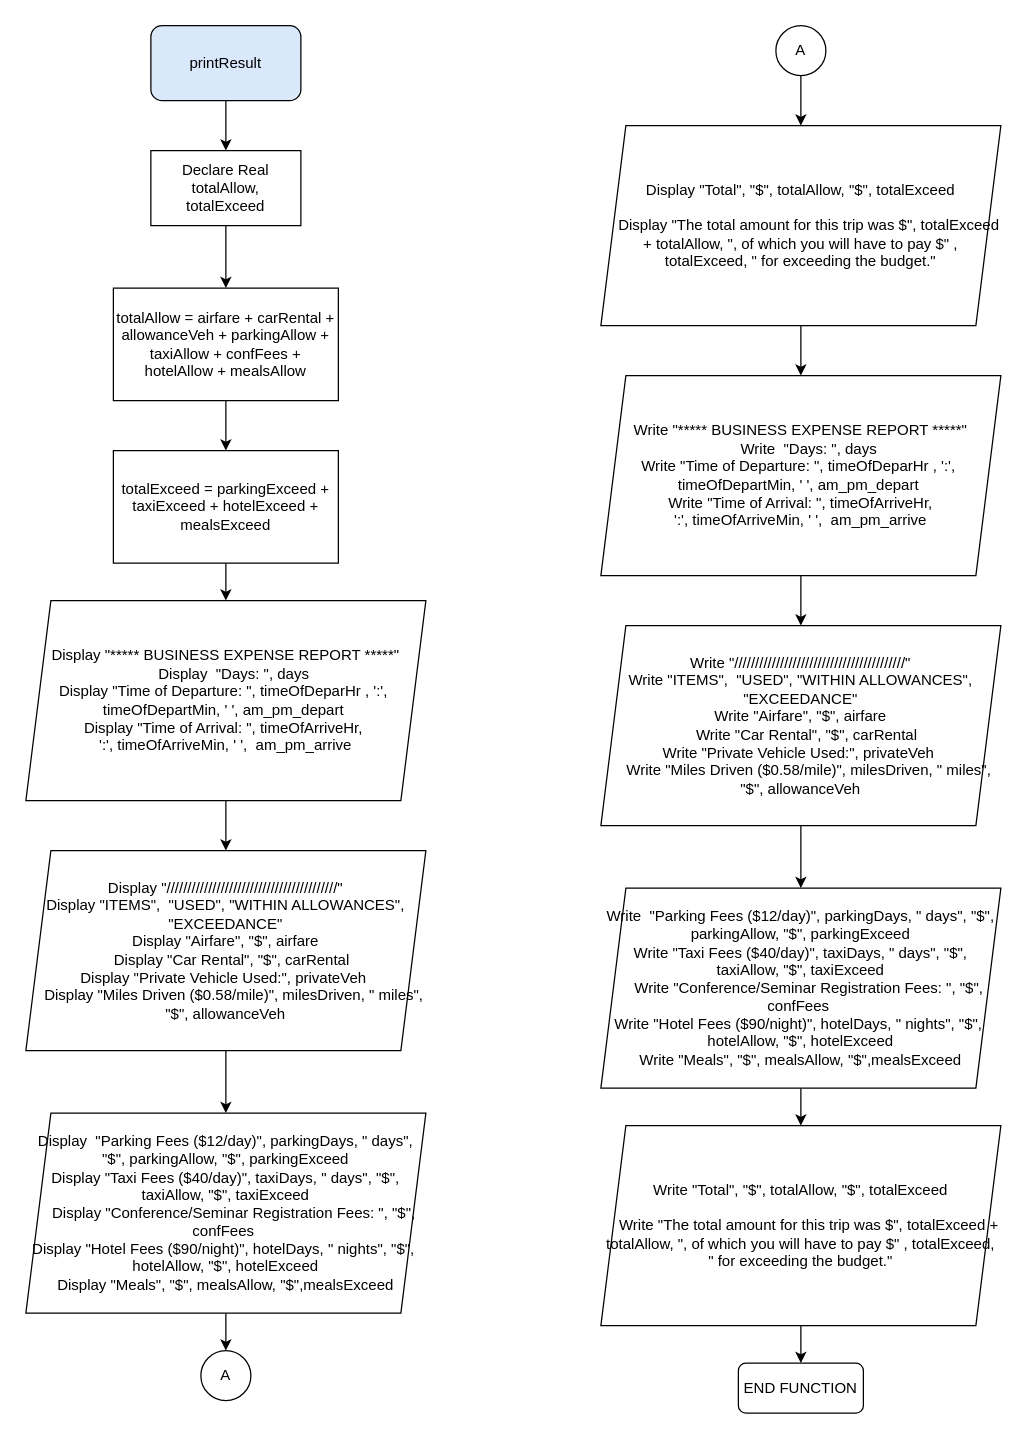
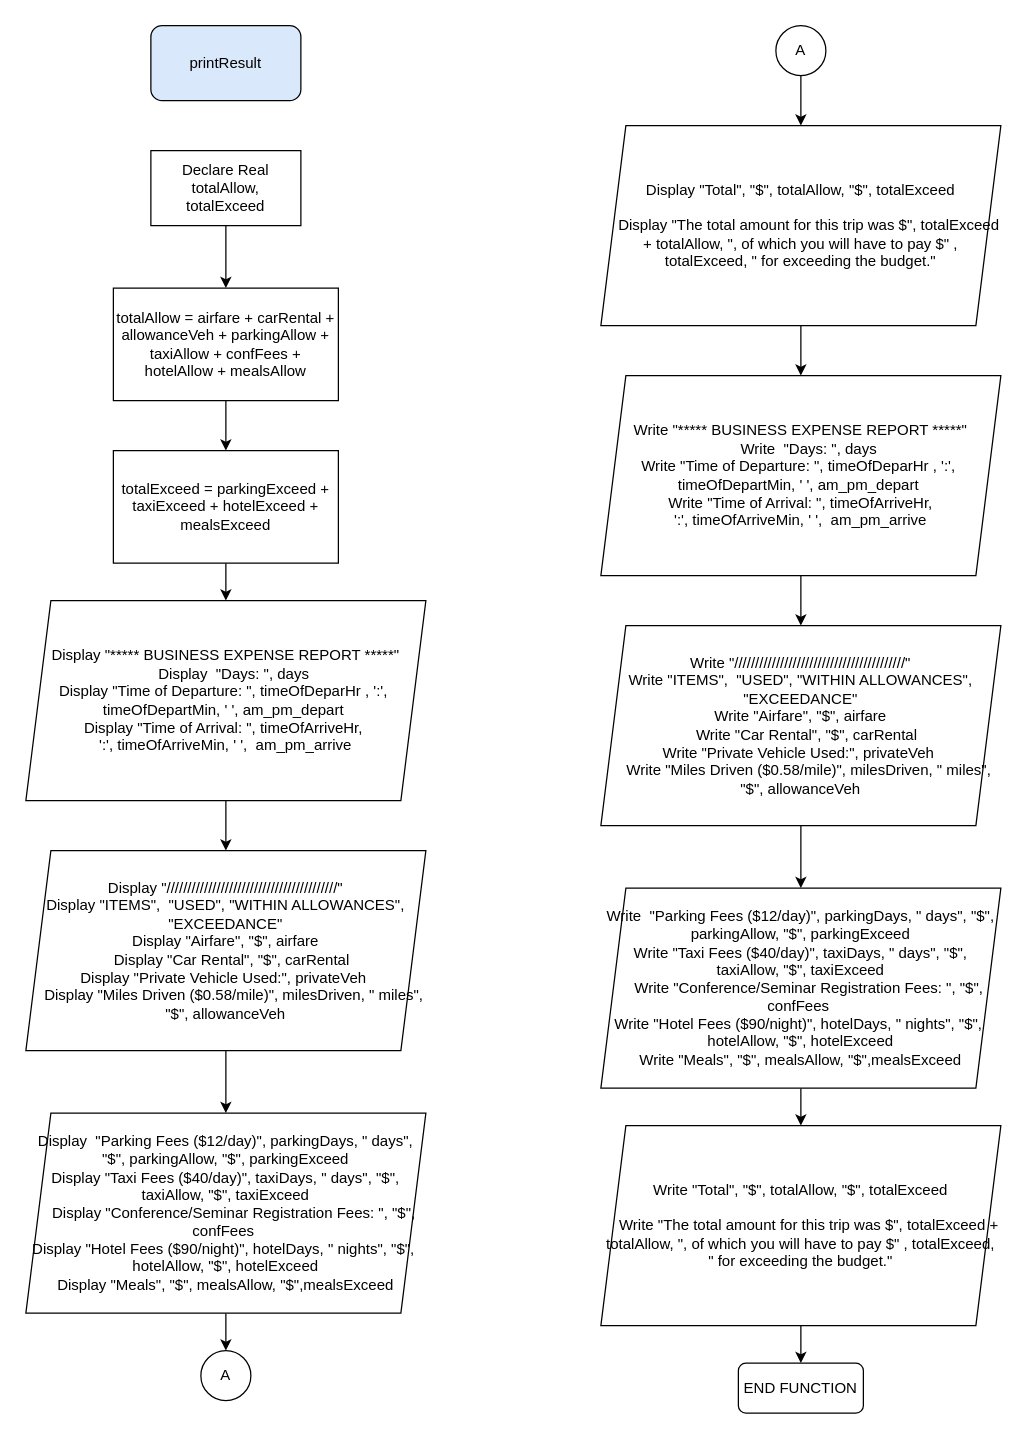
edge "printResult" -> "Declare Real totalAllow, totalExceed": removed
